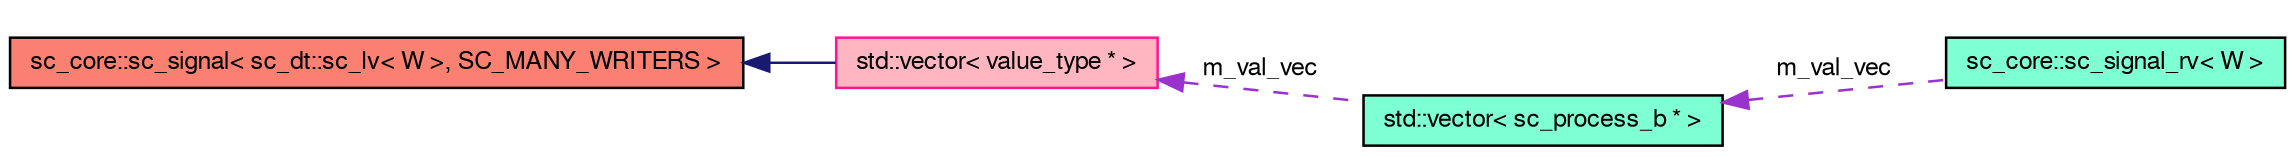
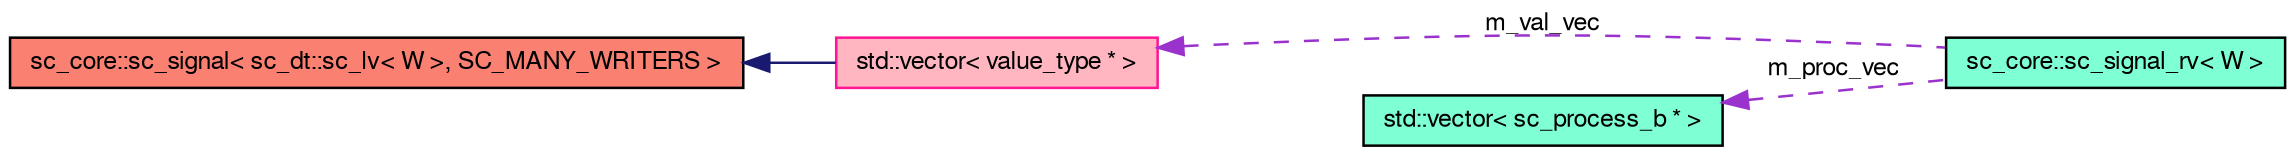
edge "sc_core::sc_signal_rv< W >" -> "std::vector< sc_process_b * >": label "m_val_vec" -> "m_proc_vec"
edge "std::vector< sc_process_b * >" -> "std::vector< value_type * >": now "sc_core::sc_signal_rv< W >" -> "std::vector< value_type * >"
